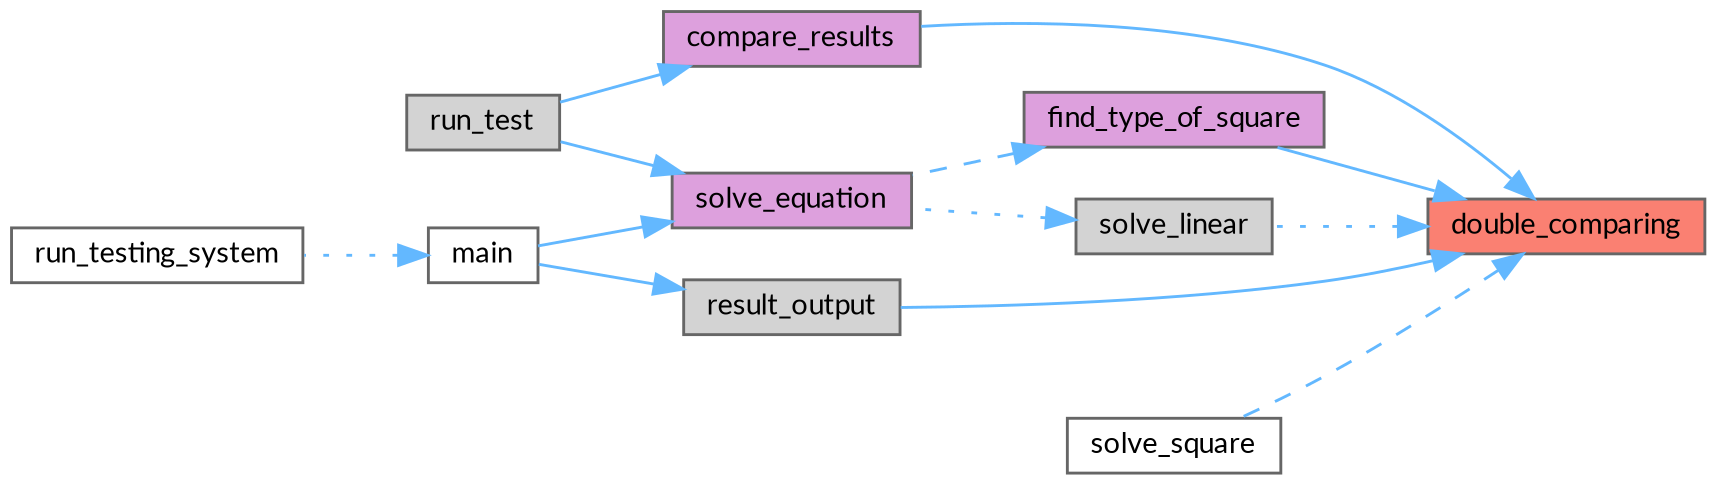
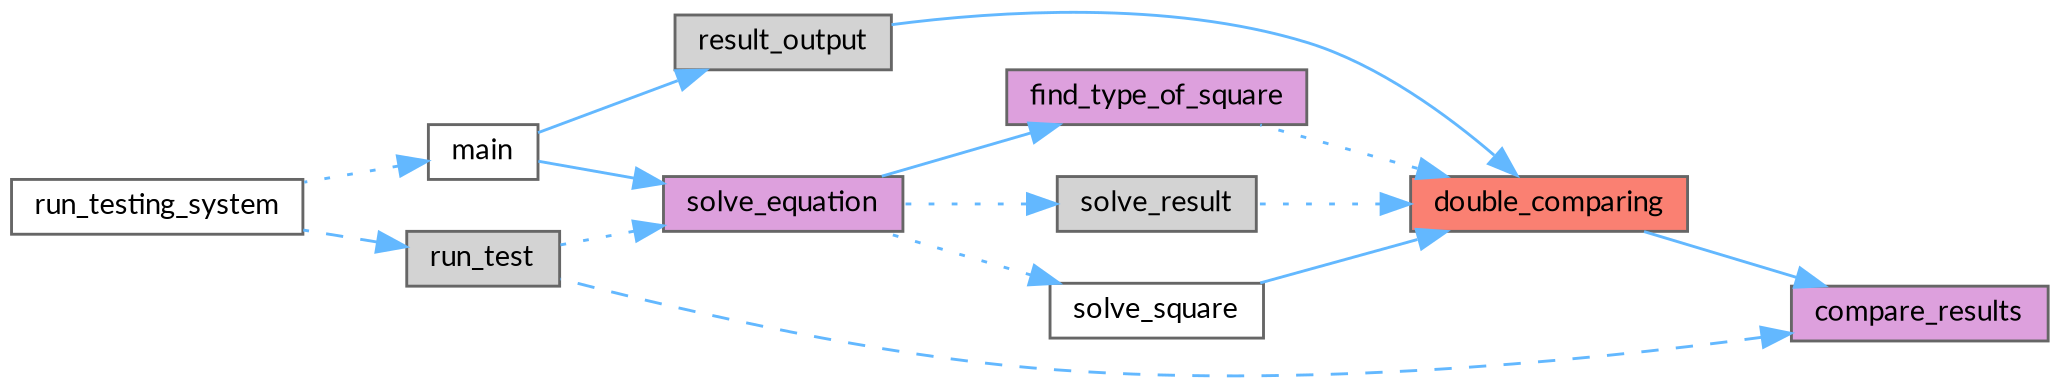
edge "compare_results" -> "double_comparing": reversed
edge "run_test" -> "compare_results": style solid -> dashed
edge "run_test" -> "solve_equation": style solid -> dotted
edge "solve_equation" -> "find_type_of_square": style dashed -> solid
edge "find_type_of_square" -> "double_comparing": style solid -> dotted
node "solve_linear": label "solve_linear" -> "solve_result"
edge "run_testing_system" -> "run_test": added
edge "solve_equation" -> "solve_square": added
edge "solve_square" -> "double_comparing": style dashed -> solid
